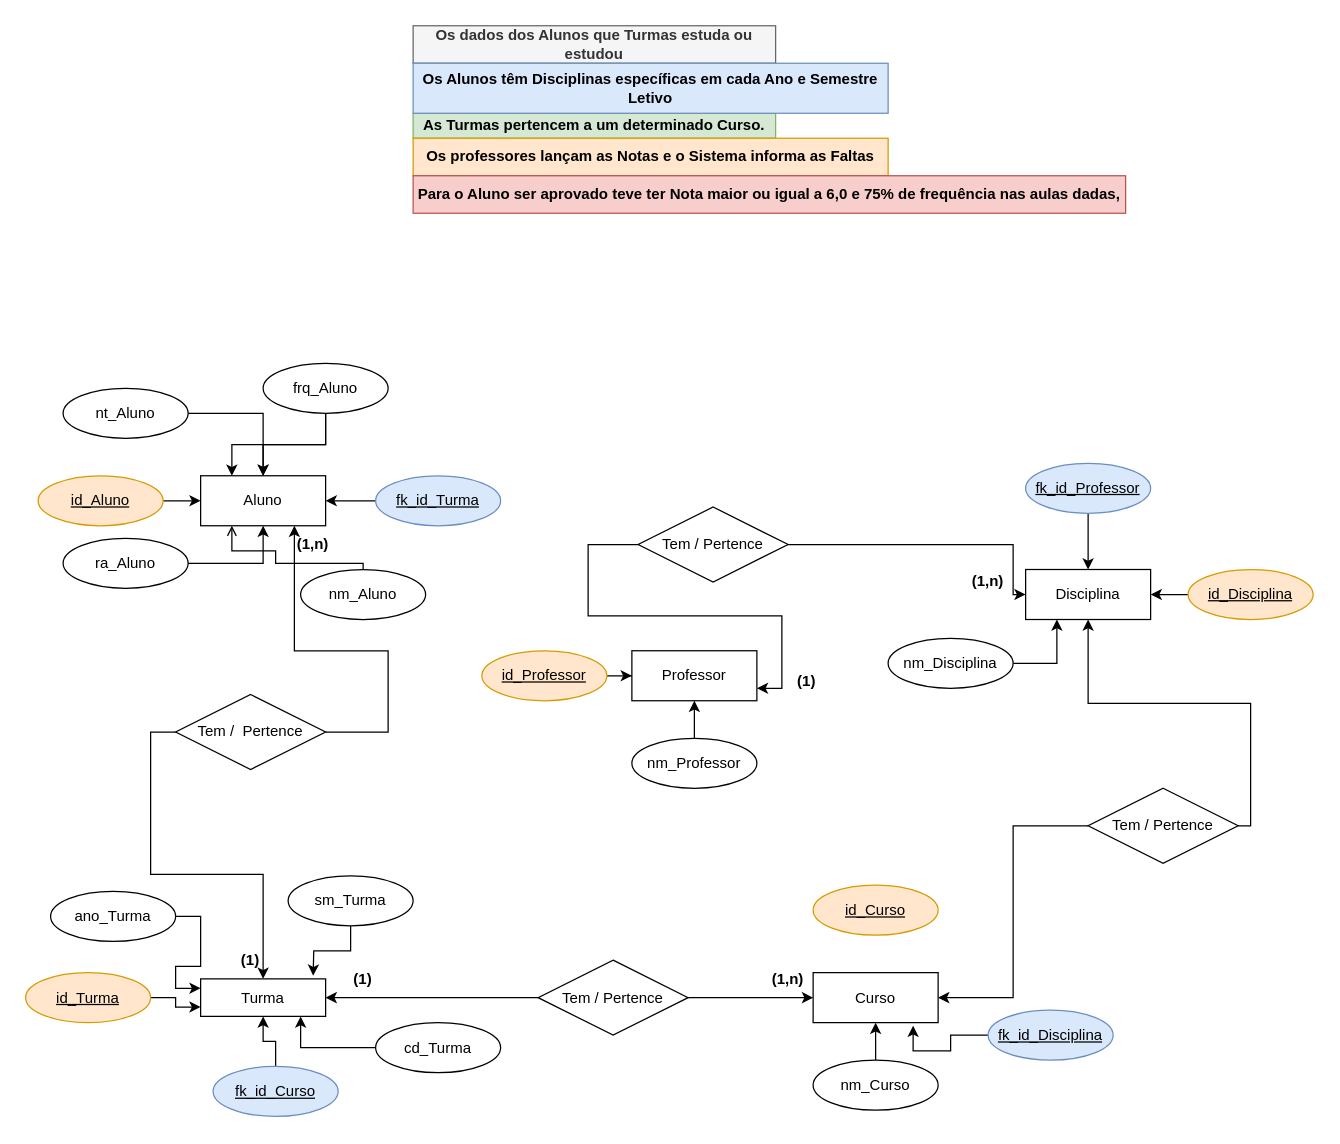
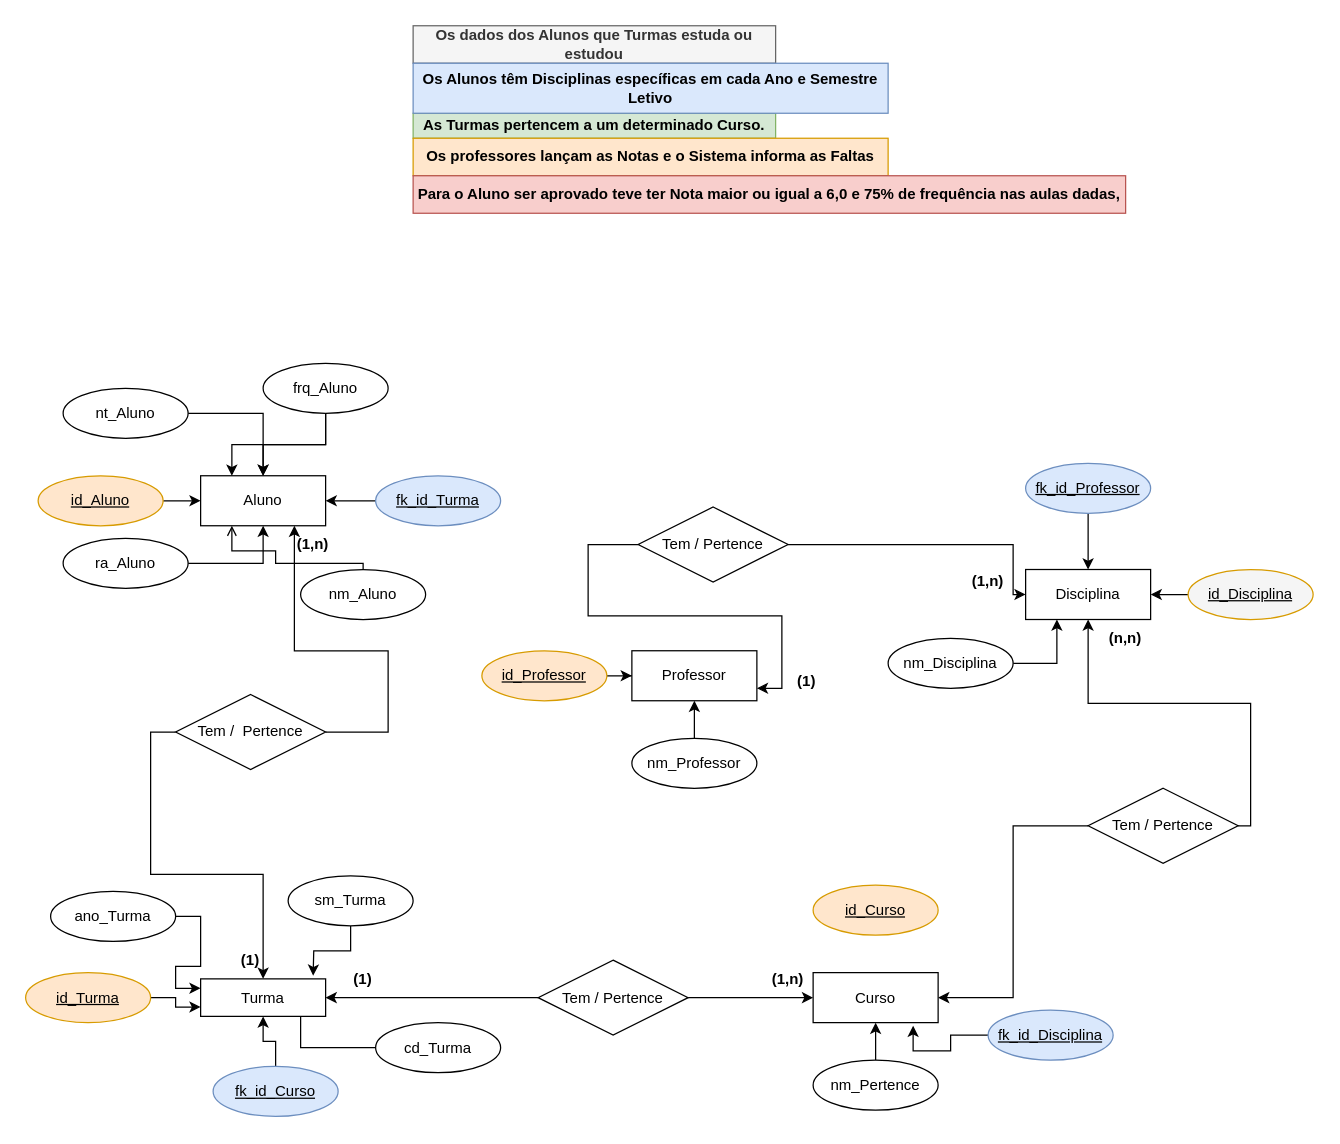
node "id_Disciplina": fillcolor #ffe6cc -> #f5f5f5
node "(n,n)": added
edge "cd_Turma" -> "Turma": arrowhead classic -> none
node "nm_Curso": label "nm_Curso" -> "nm_Pertence"
